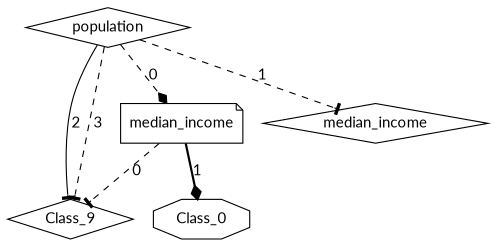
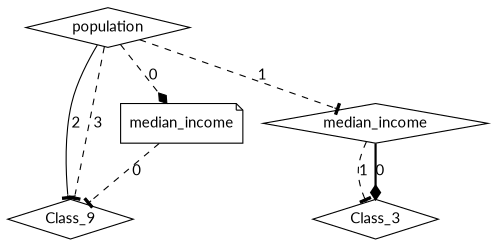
node "Class_0": removed
node "Class_3": added
